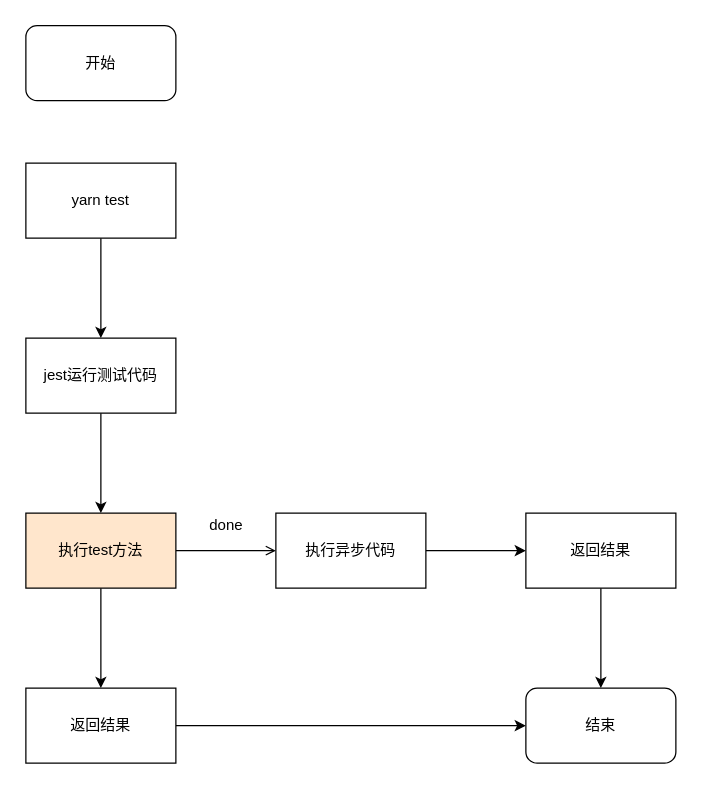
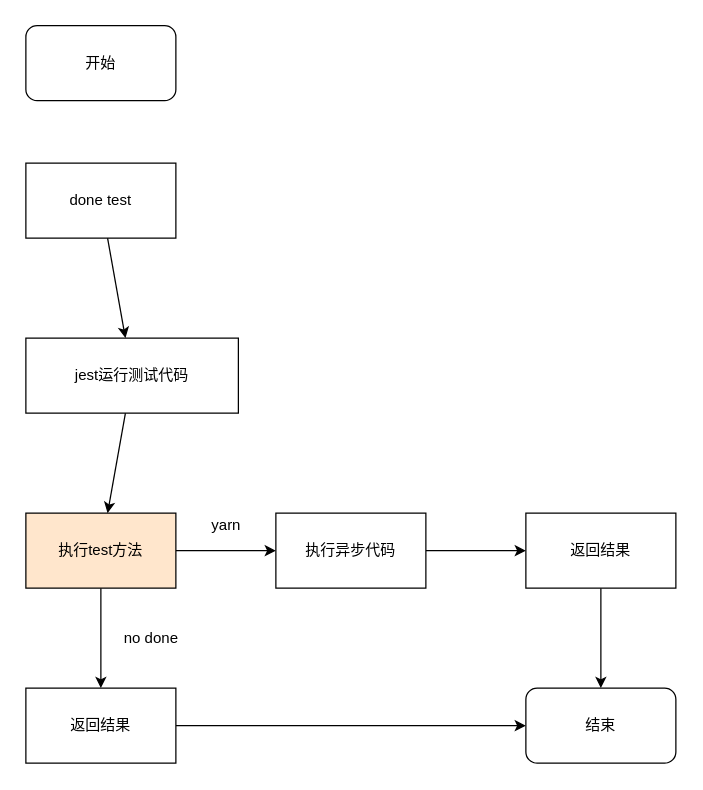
node "yarn test": label "yarn test" -> "done test"
node "jest运行测试代码": size 150x75 -> 213x75
node "done": label "done" -> "yarn"
edge "执行test方法" -> "执行异步代码": arrowhead open -> classic
node "no done": added
